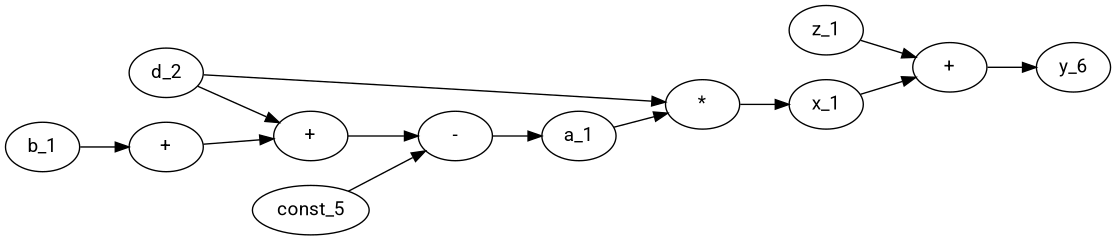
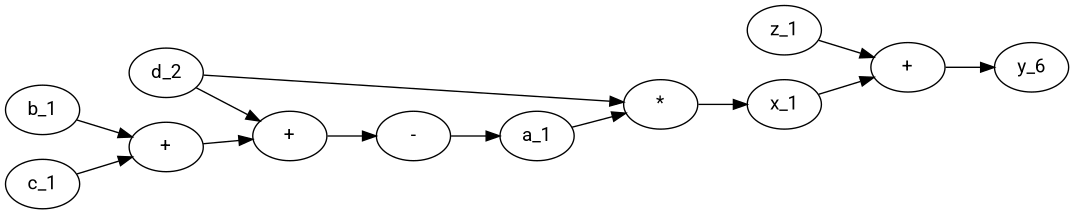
node "c_1": added
node "const_5": removed
